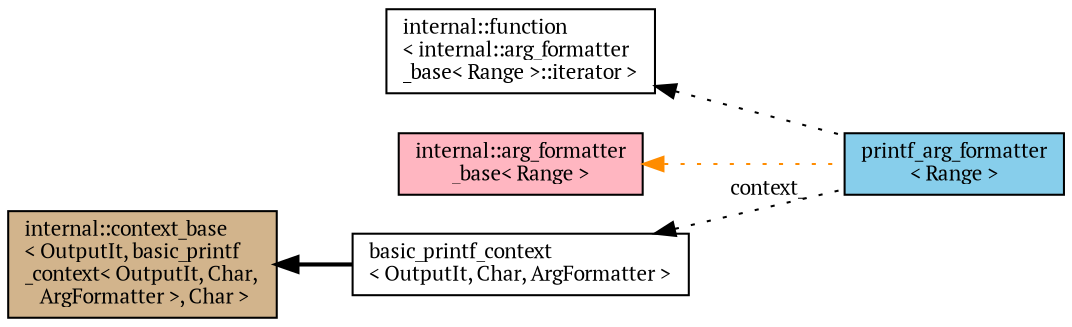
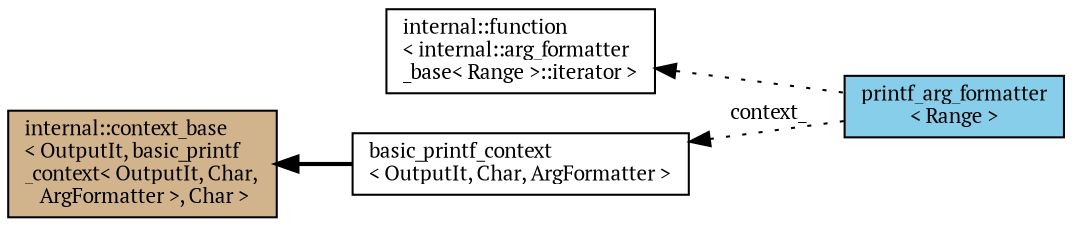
node "internal::arg_formatter _base< Range >": removed
